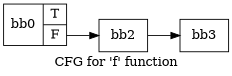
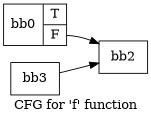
edge "bb2" -> "bb3": reversed
